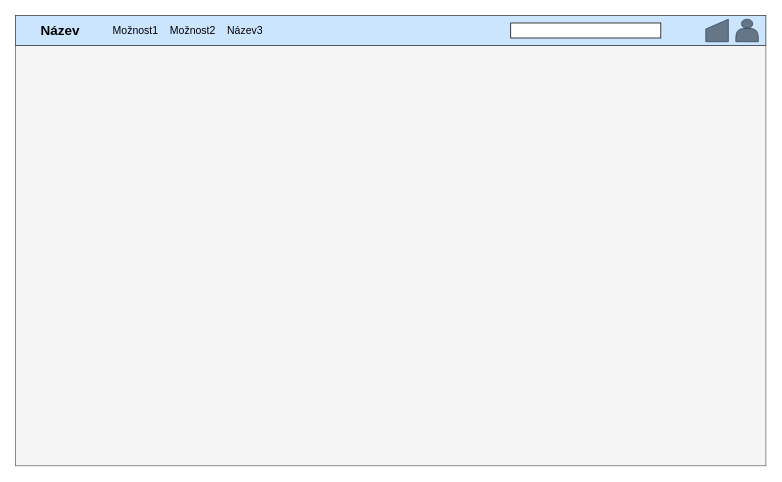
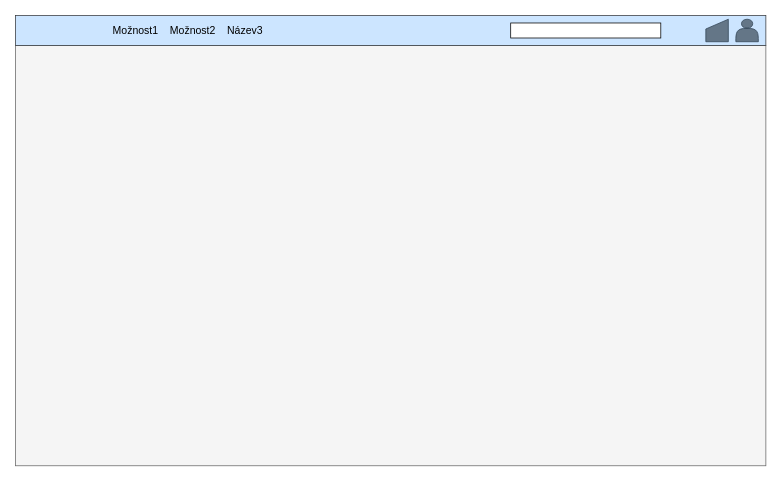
node "Název": removed
